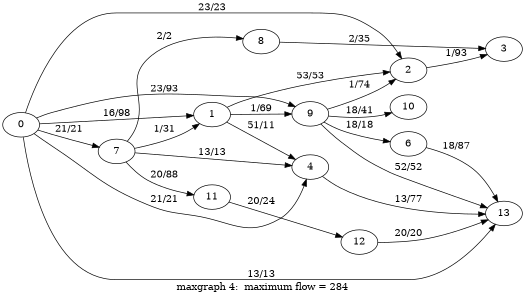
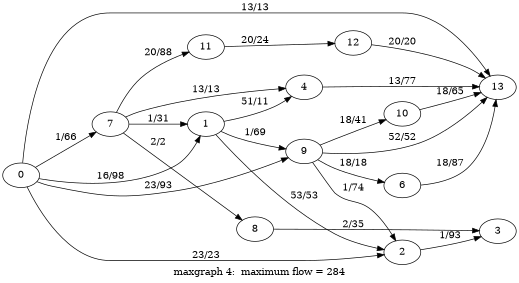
edge "10" -> "13": added, label "18/65"
edge "0" -> "7": label " 21/21 " -> " 1/66 "
edge "0" -> "4": removed, label "21/21"
